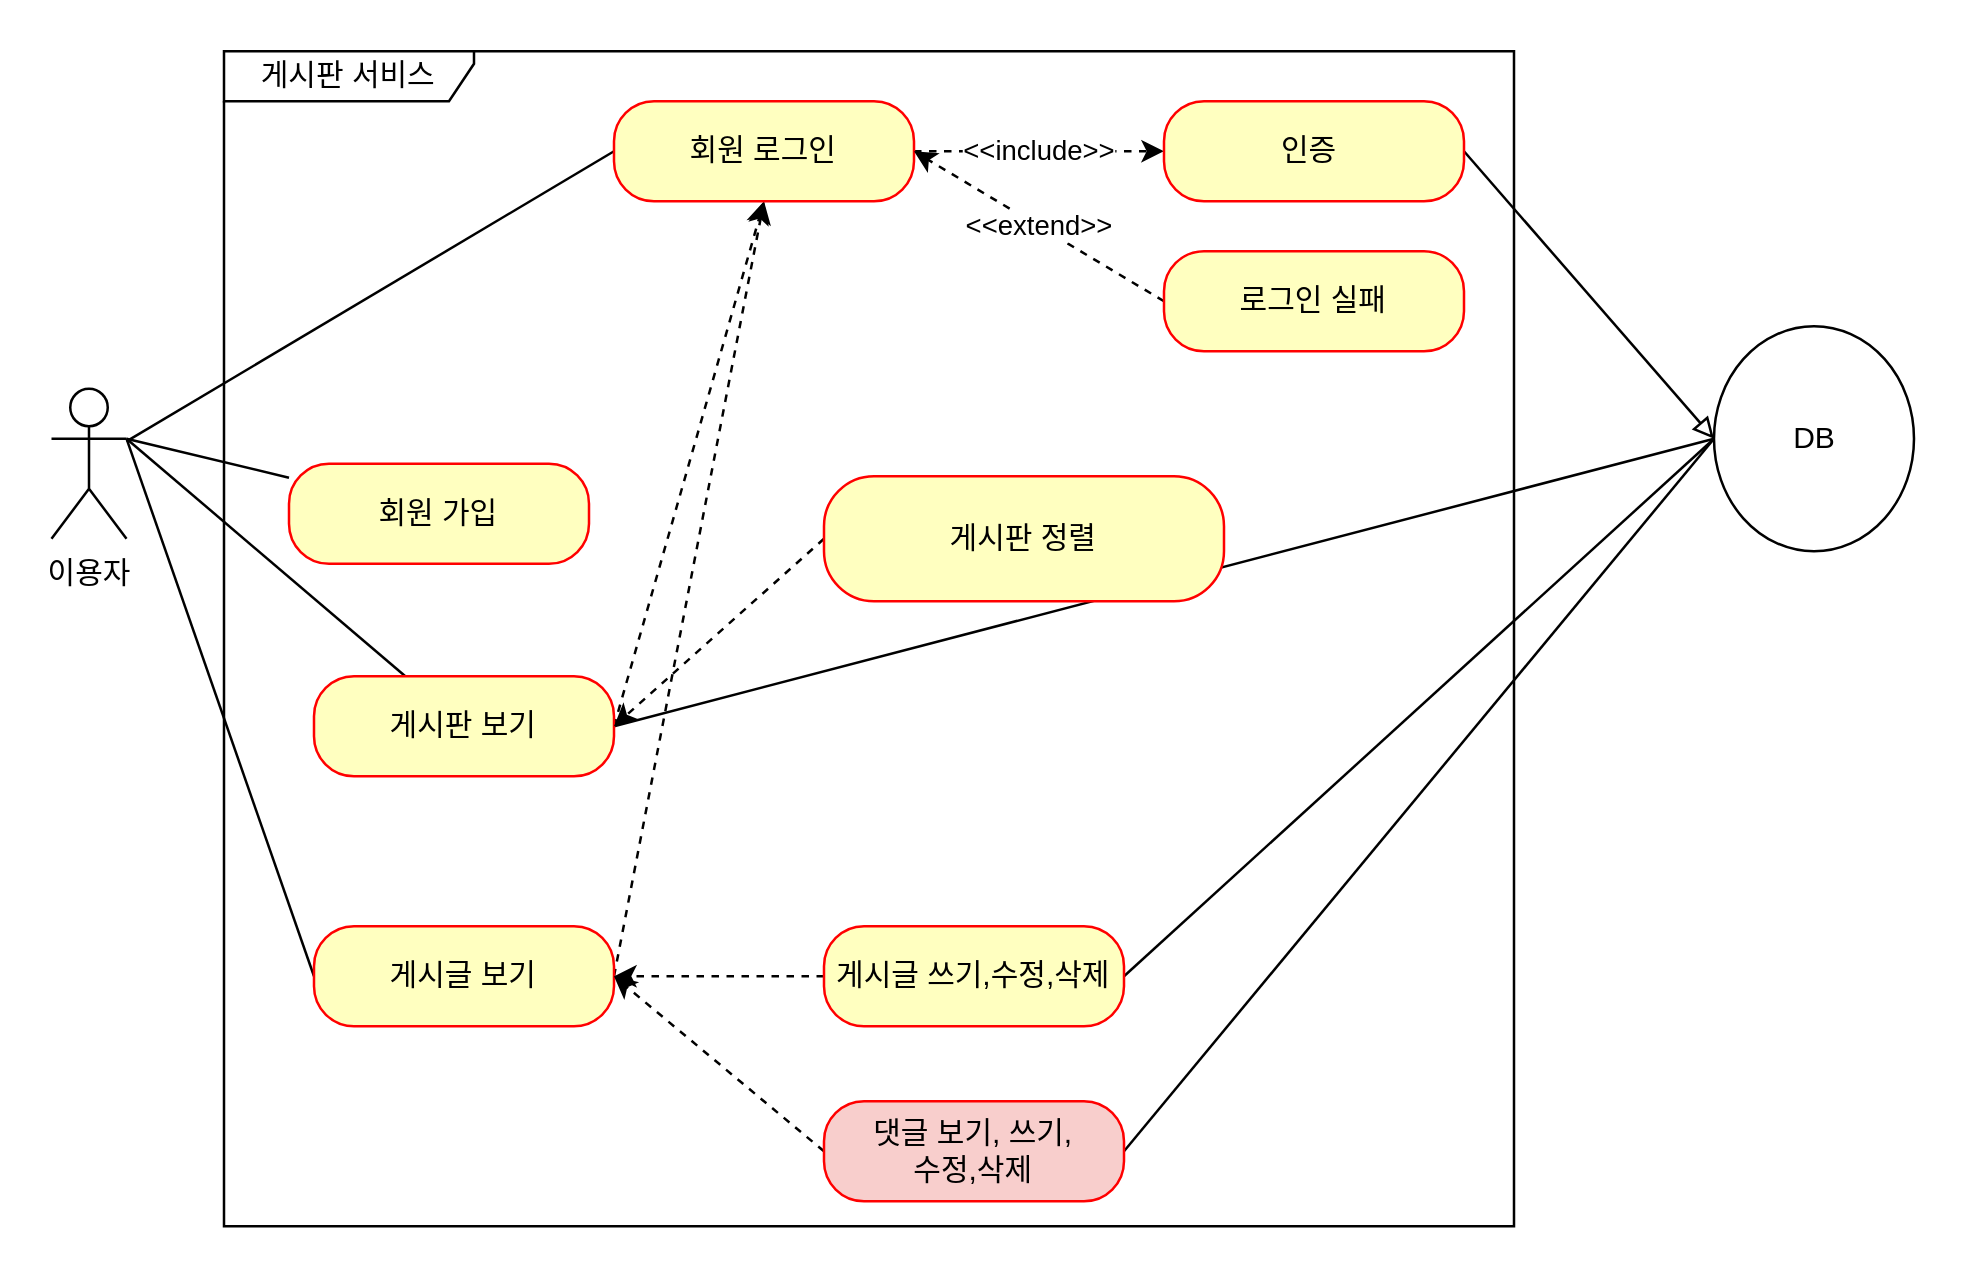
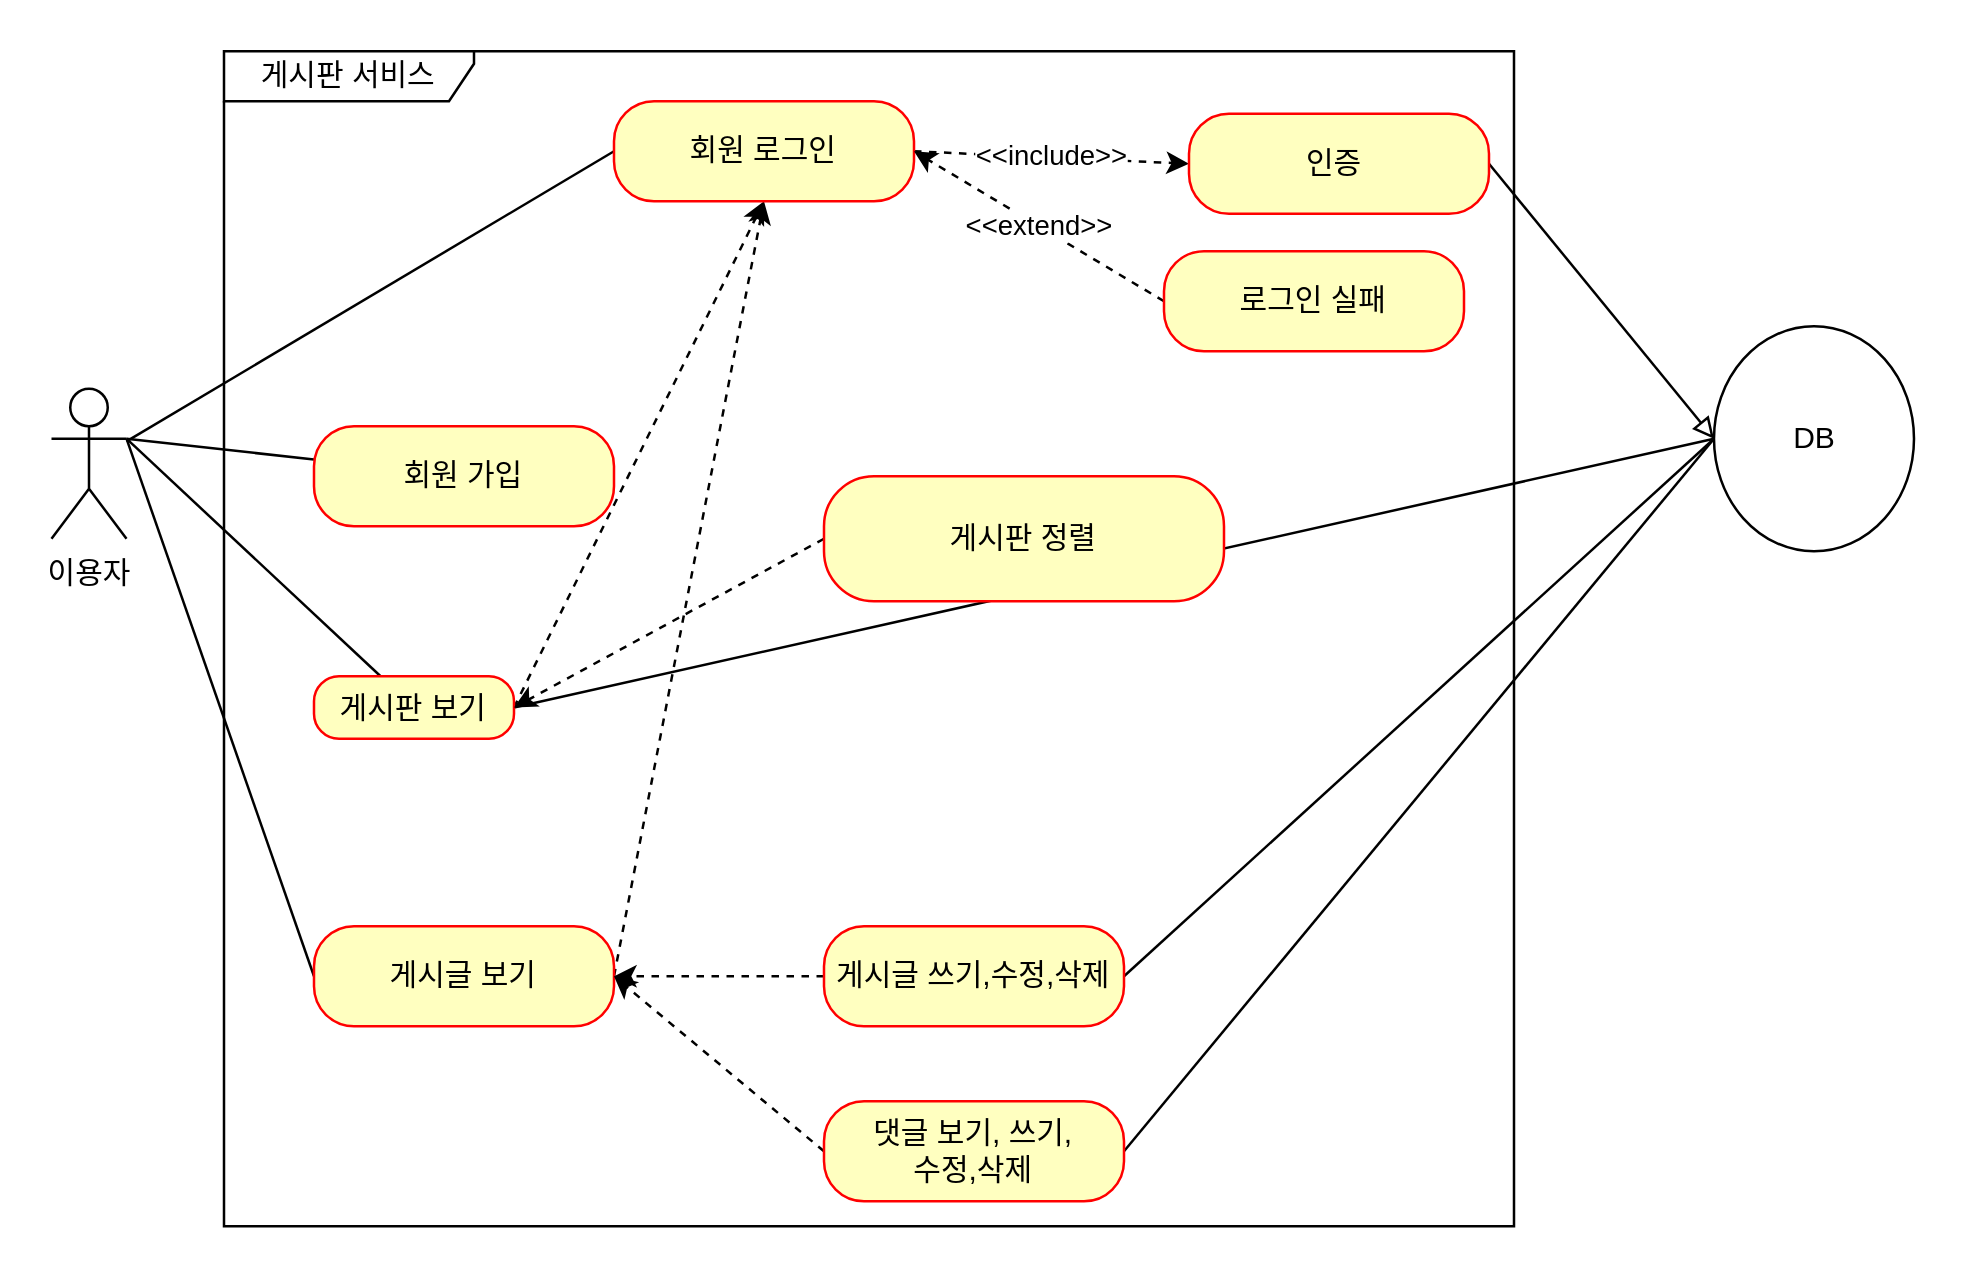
node "인증": moved (1314, 151) -> (1339, 164)
node "회원 가입": moved (439, 514) -> (464, 476)
node "게시판 보기": size 300x100 -> 200x63
node "댓글 보기, 쓰기, 수정,삭제": fillcolor #f8cecc -> #ffffc0
